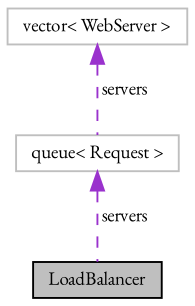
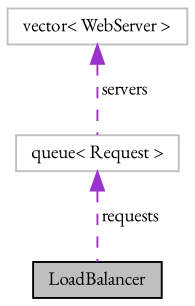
edge "LoadBalancer" -> "queue< Request >": label " servers" -> " requests"
